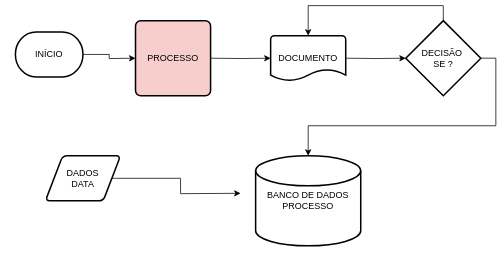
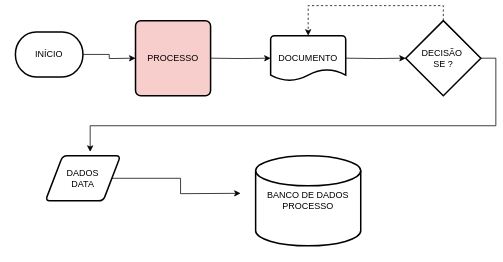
edge "DECISÃO SE ?" -> "DOCUMENTO": style solid -> dashed
edge "DECISÃO SE ?" -> "BANCO DE DADOS PROCESSO": now "DECISÃO SE ?" -> "DADOS DATA"
